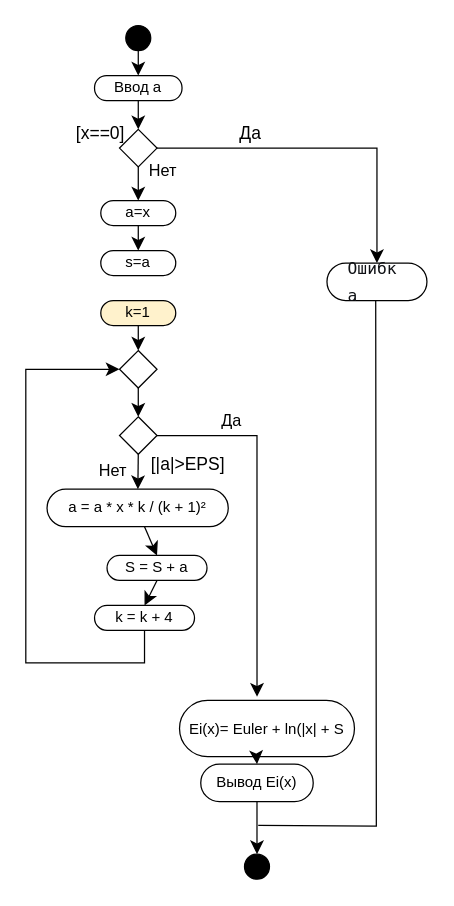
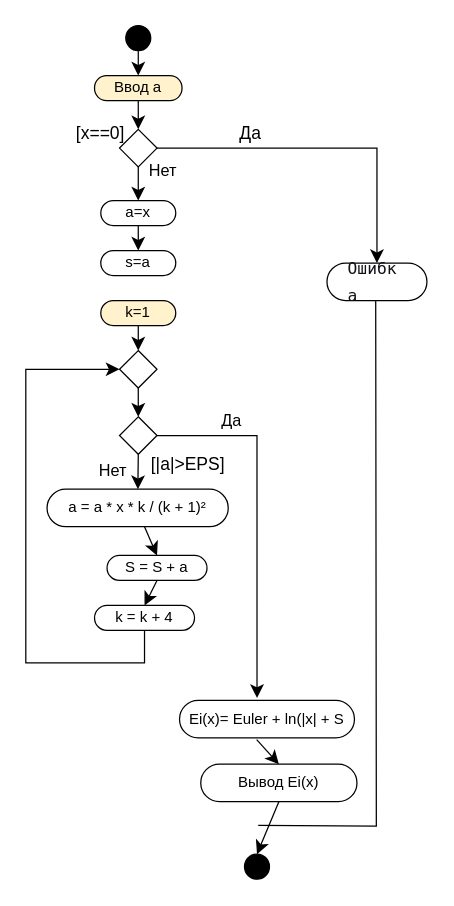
node "Ввод а": fillcolor #ffffff -> #fff2cc
node "Ei(x)= Euler + ln(|x| + S": size 175x56 -> 175x38
node "Вывод Ei(x)": size 113x38 -> 156x38
